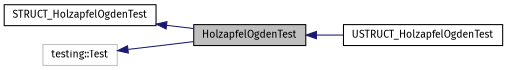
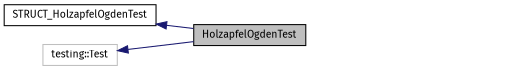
node "USTRUCT_HolzapfelOgdenTest": removed
